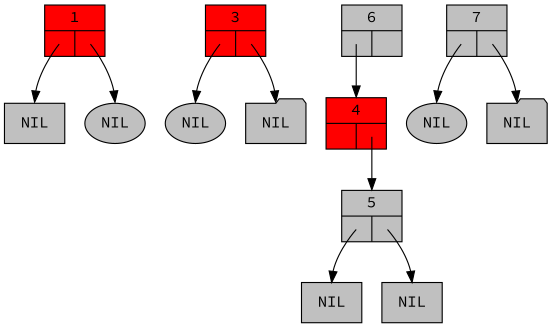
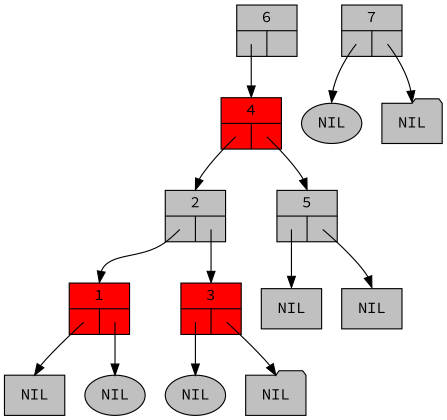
node "2": added
